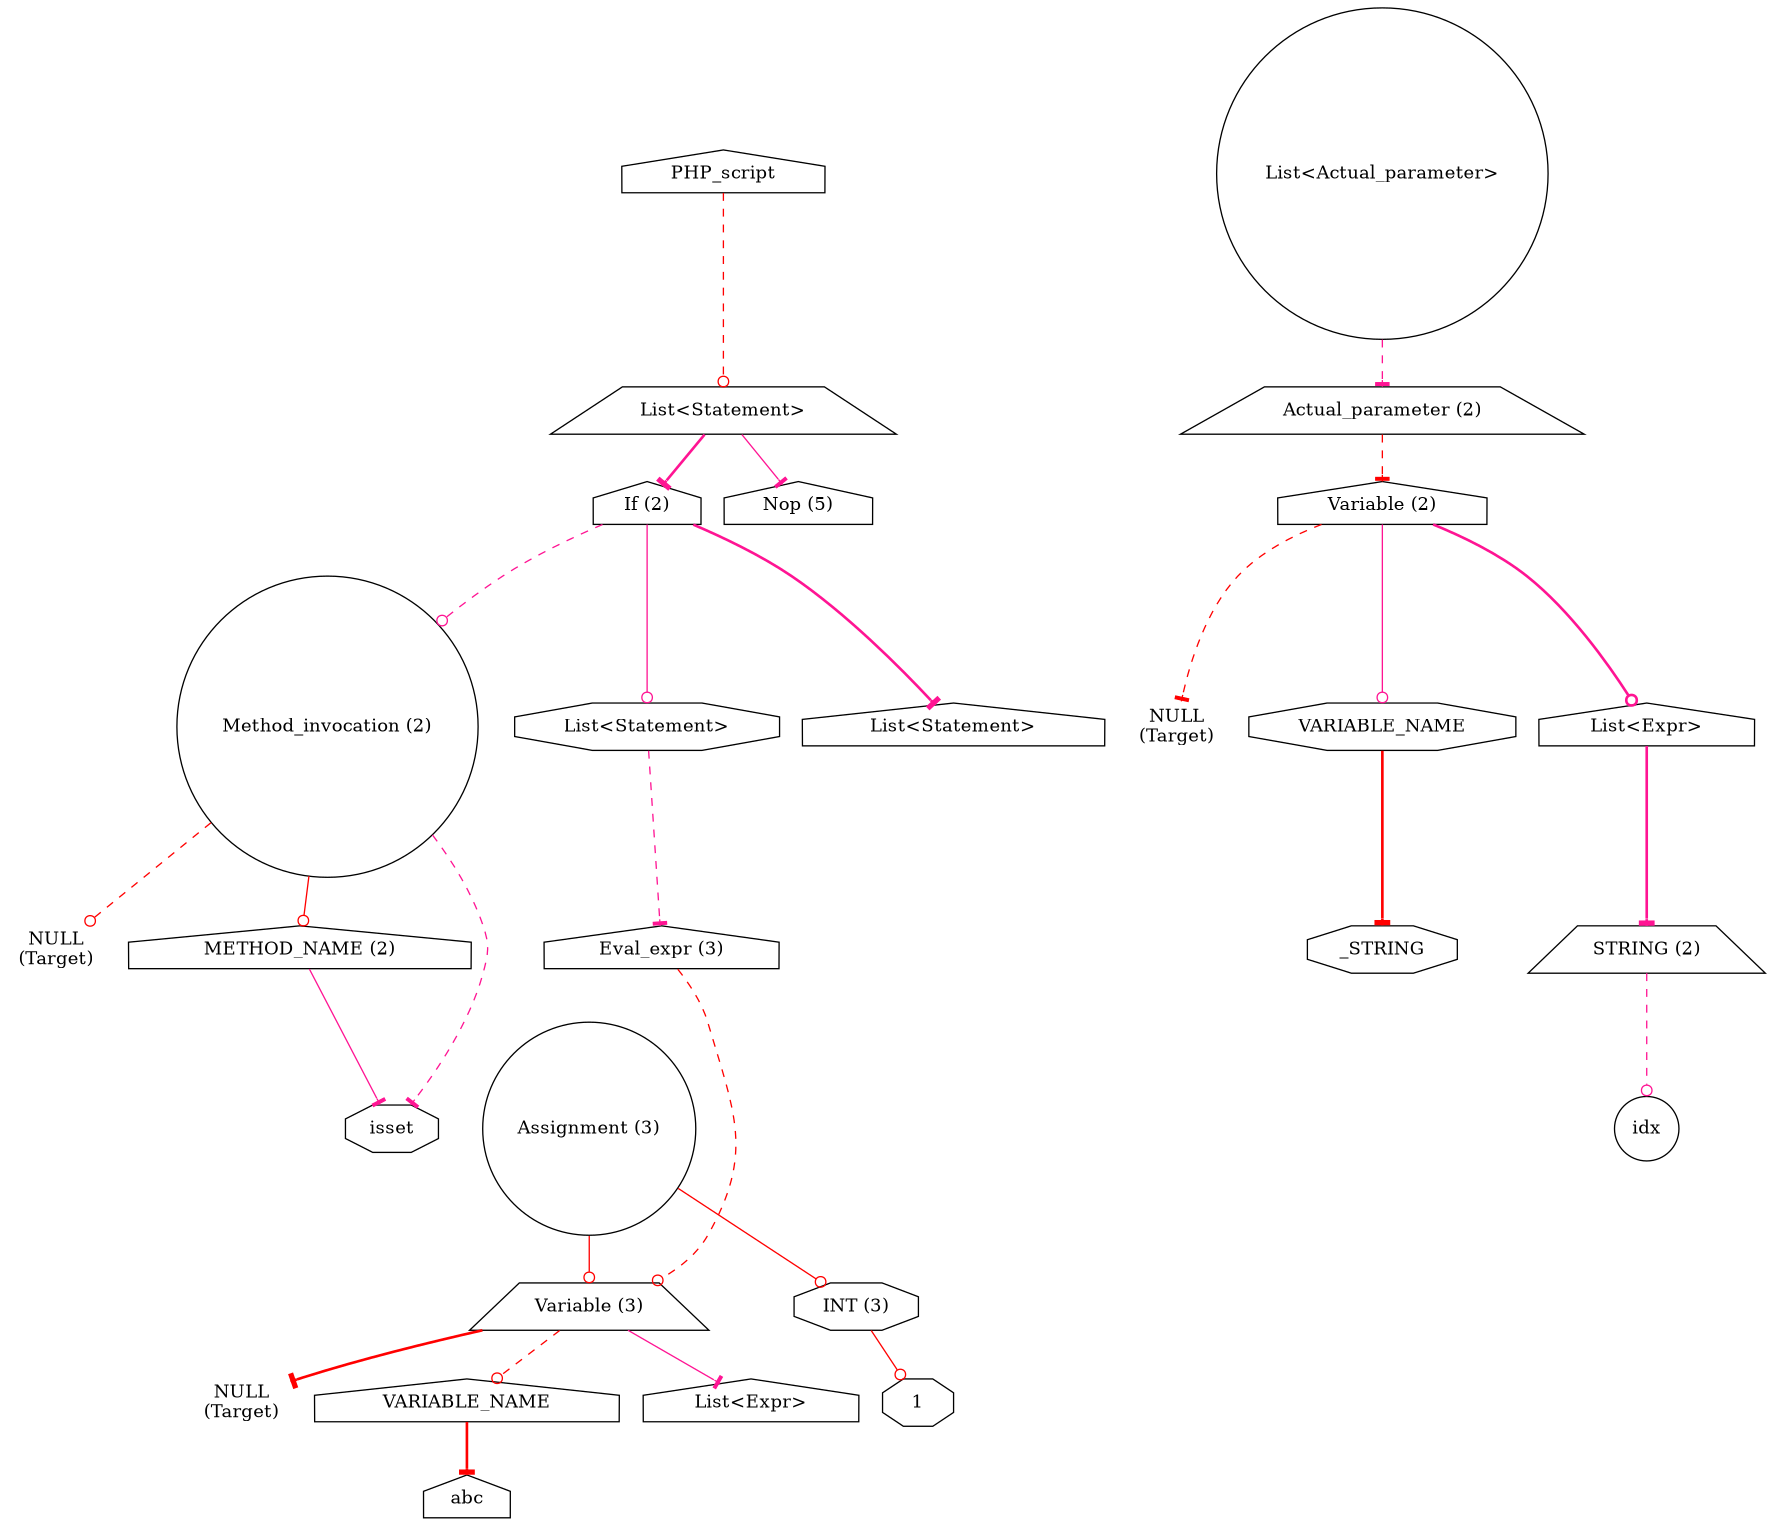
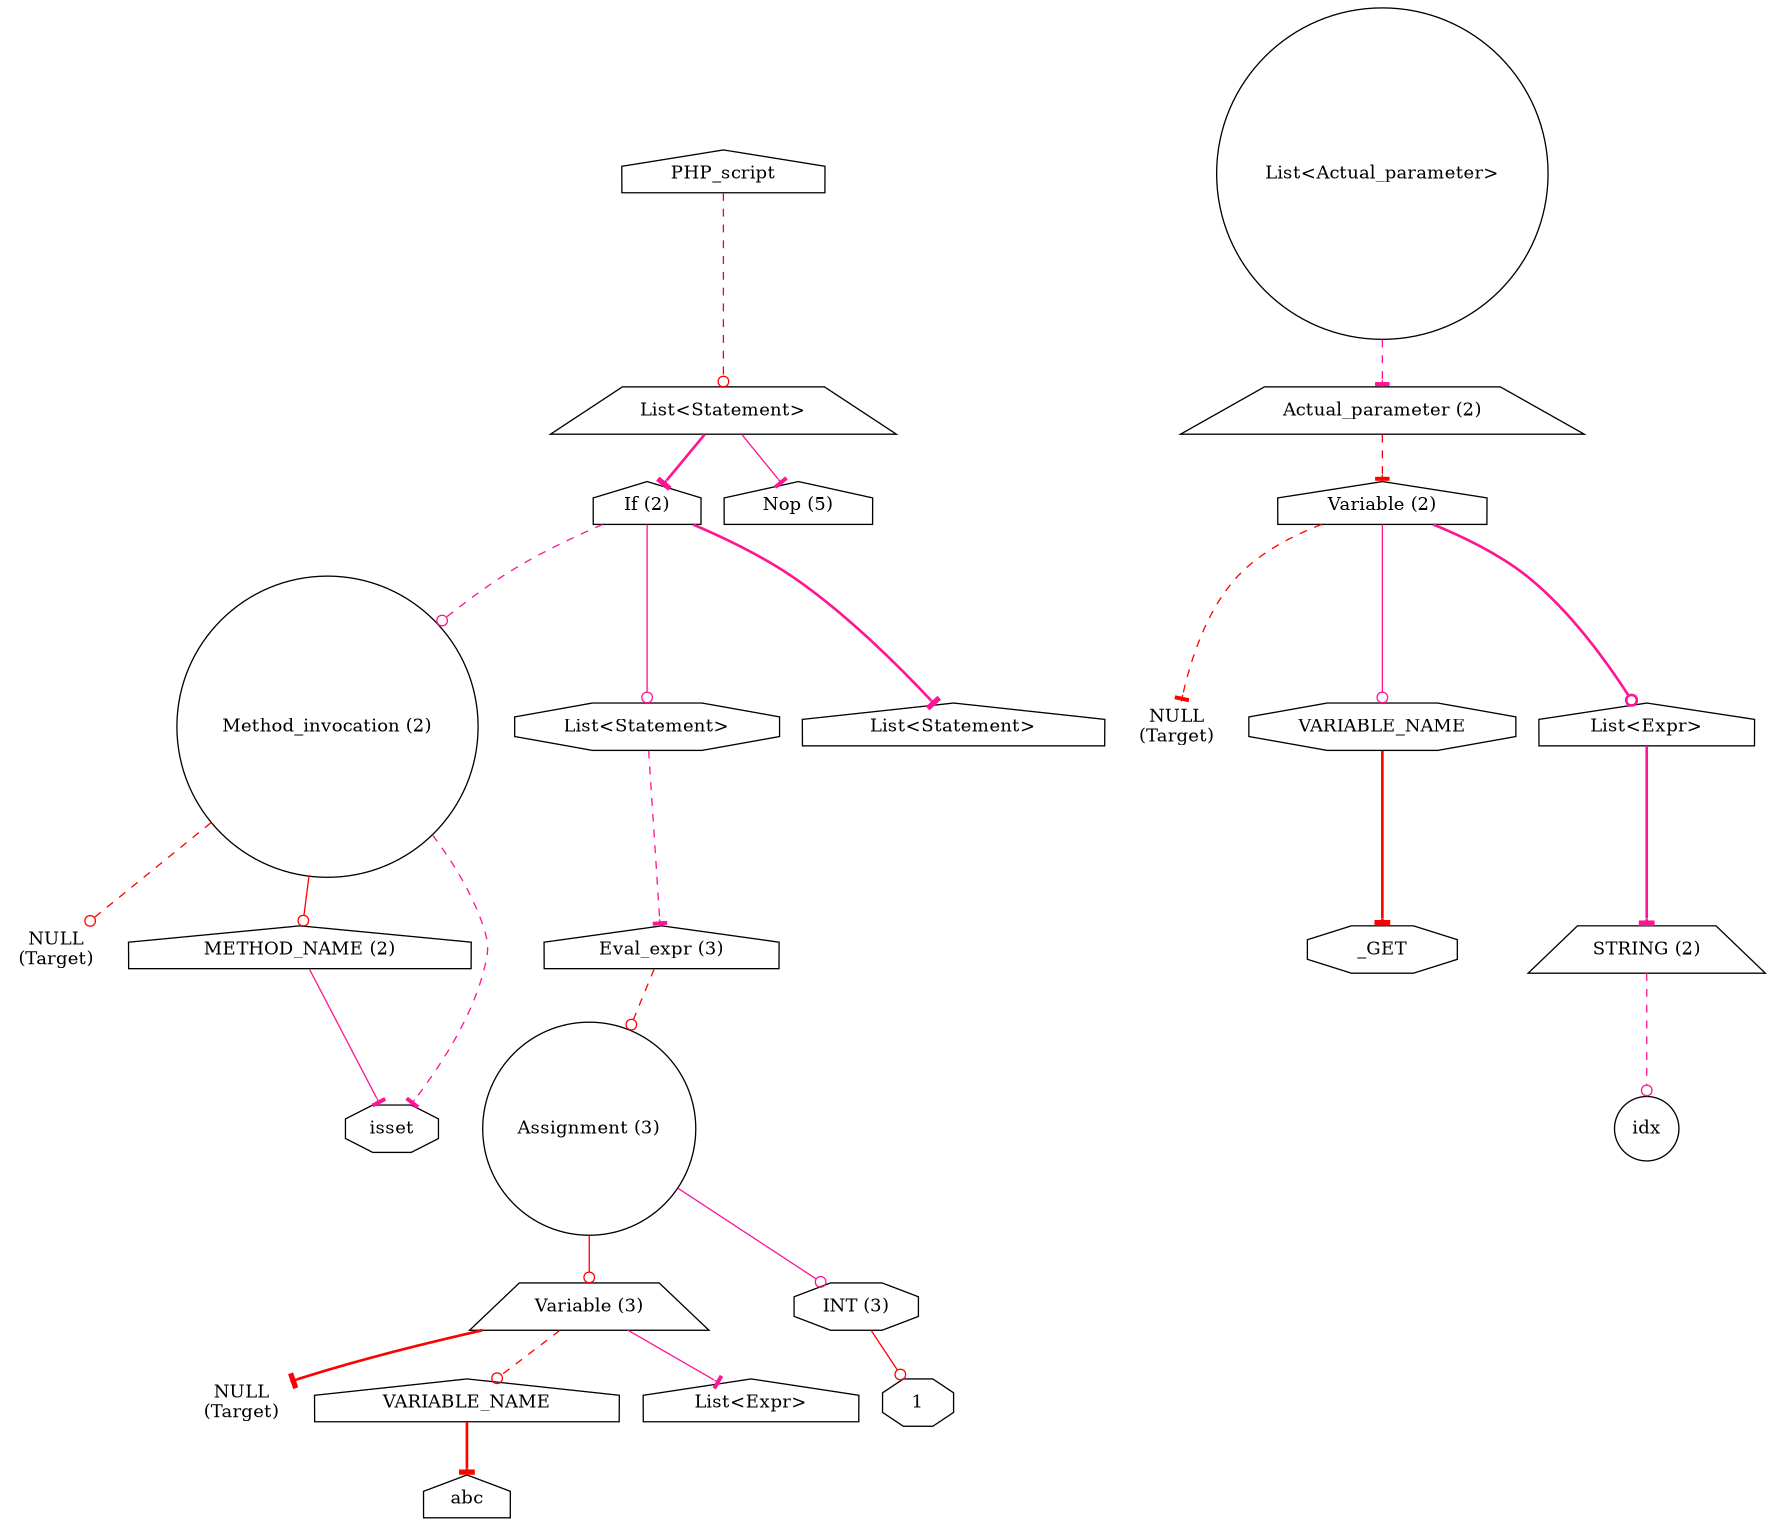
node "_STRING": label "_STRING" -> "_GET"
edge "Eval_expr (3)" -> "Variable (3)": now "Eval_expr (3)" -> "Assignment (3)"
edge "Assignment (3)" -> "INT (3)": color red -> deeppink
